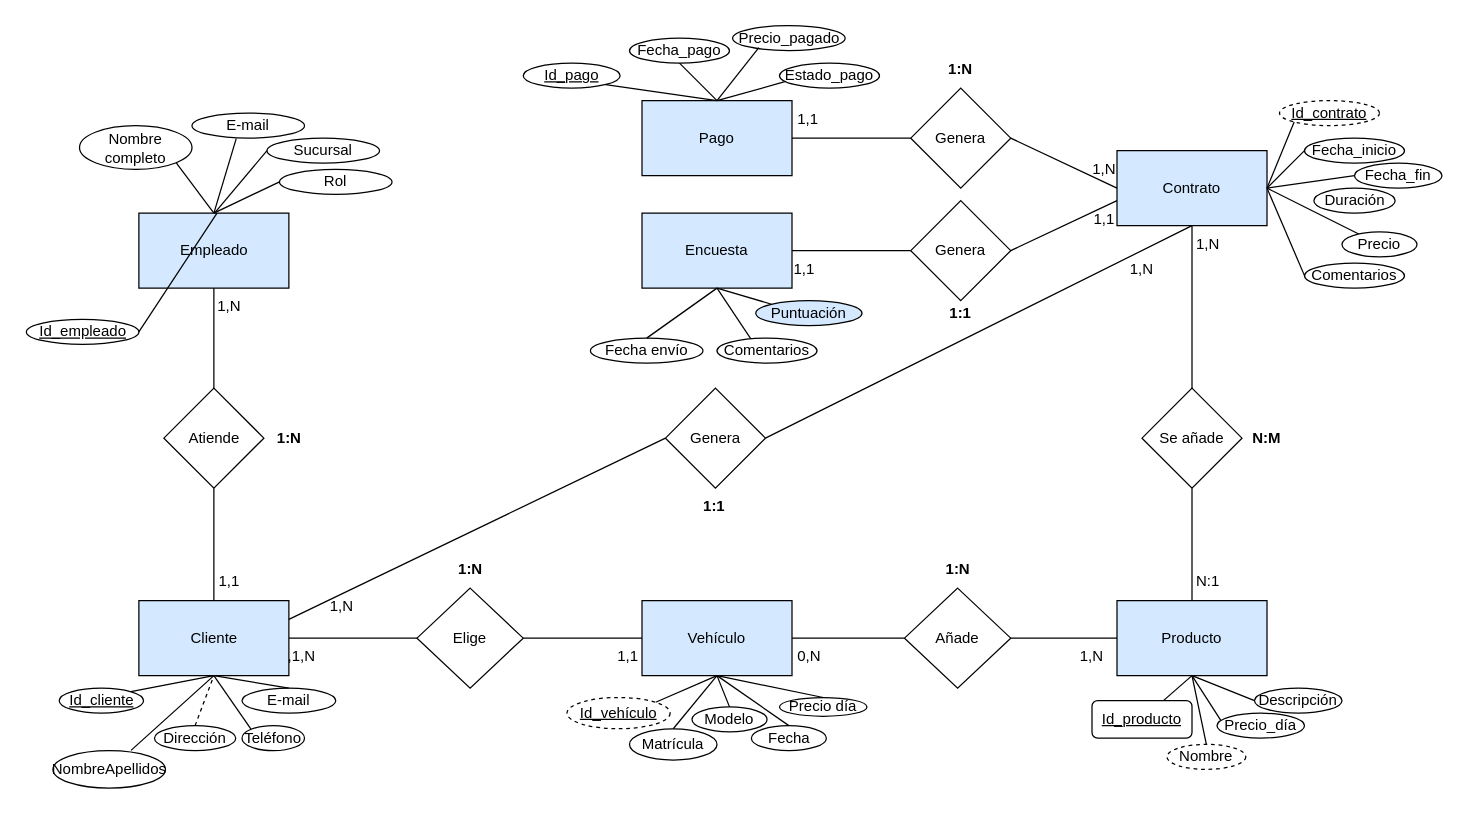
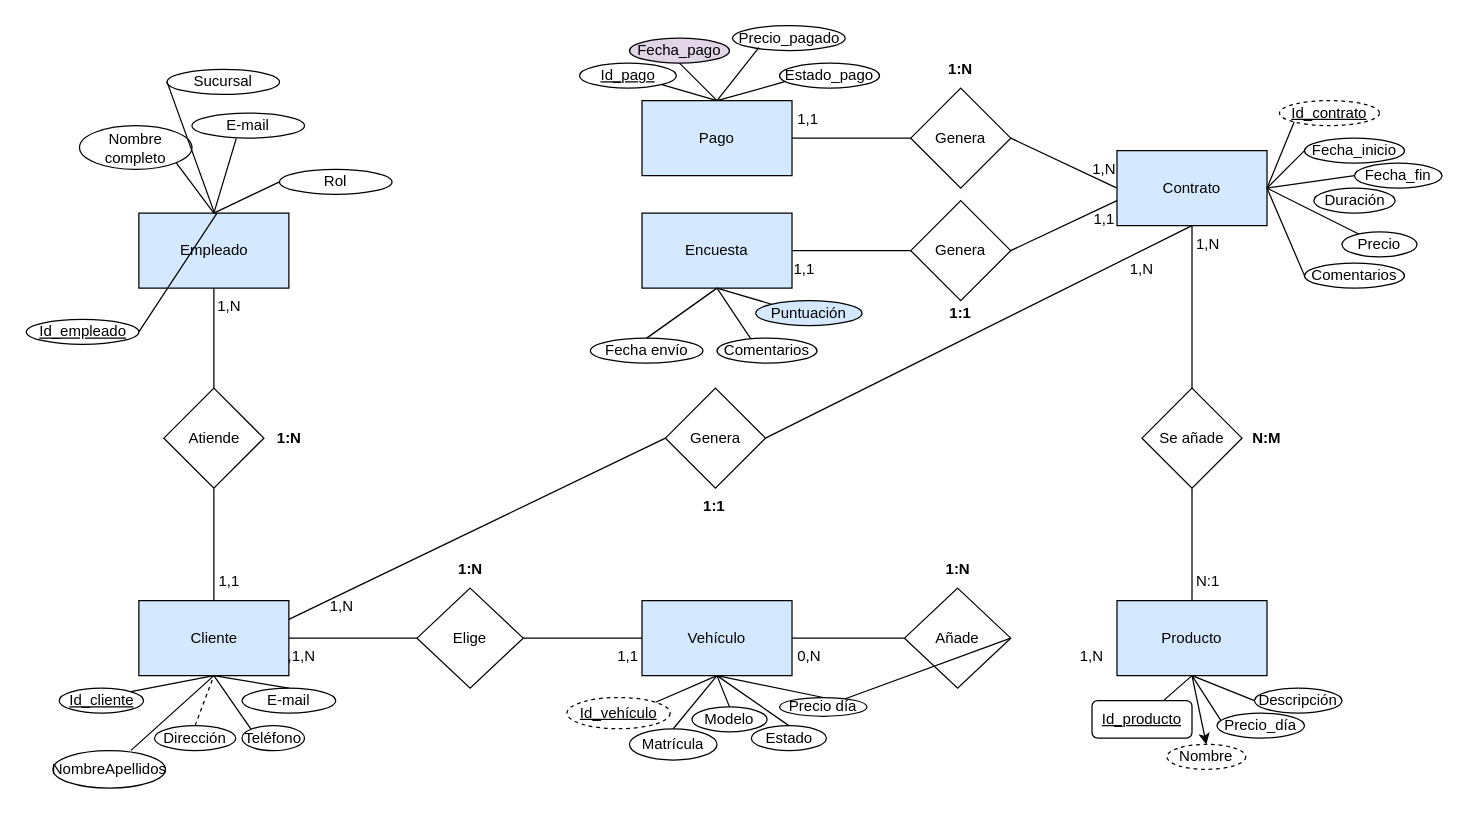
node "Fecha_pago": fillcolor #ffffff -> #e1d5e7
node "Id_pago": moved (572, 76) -> (628, 76)
node "Sucursal": moved (323, 151) -> (223, 82)
edge "Añade" -- "Producto": now "Añade" -- "Precio día"
node "Fecha": label "Fecha" -> "Estado"
edge "Producto" -- "Nombre": arrowhead none -> classic
